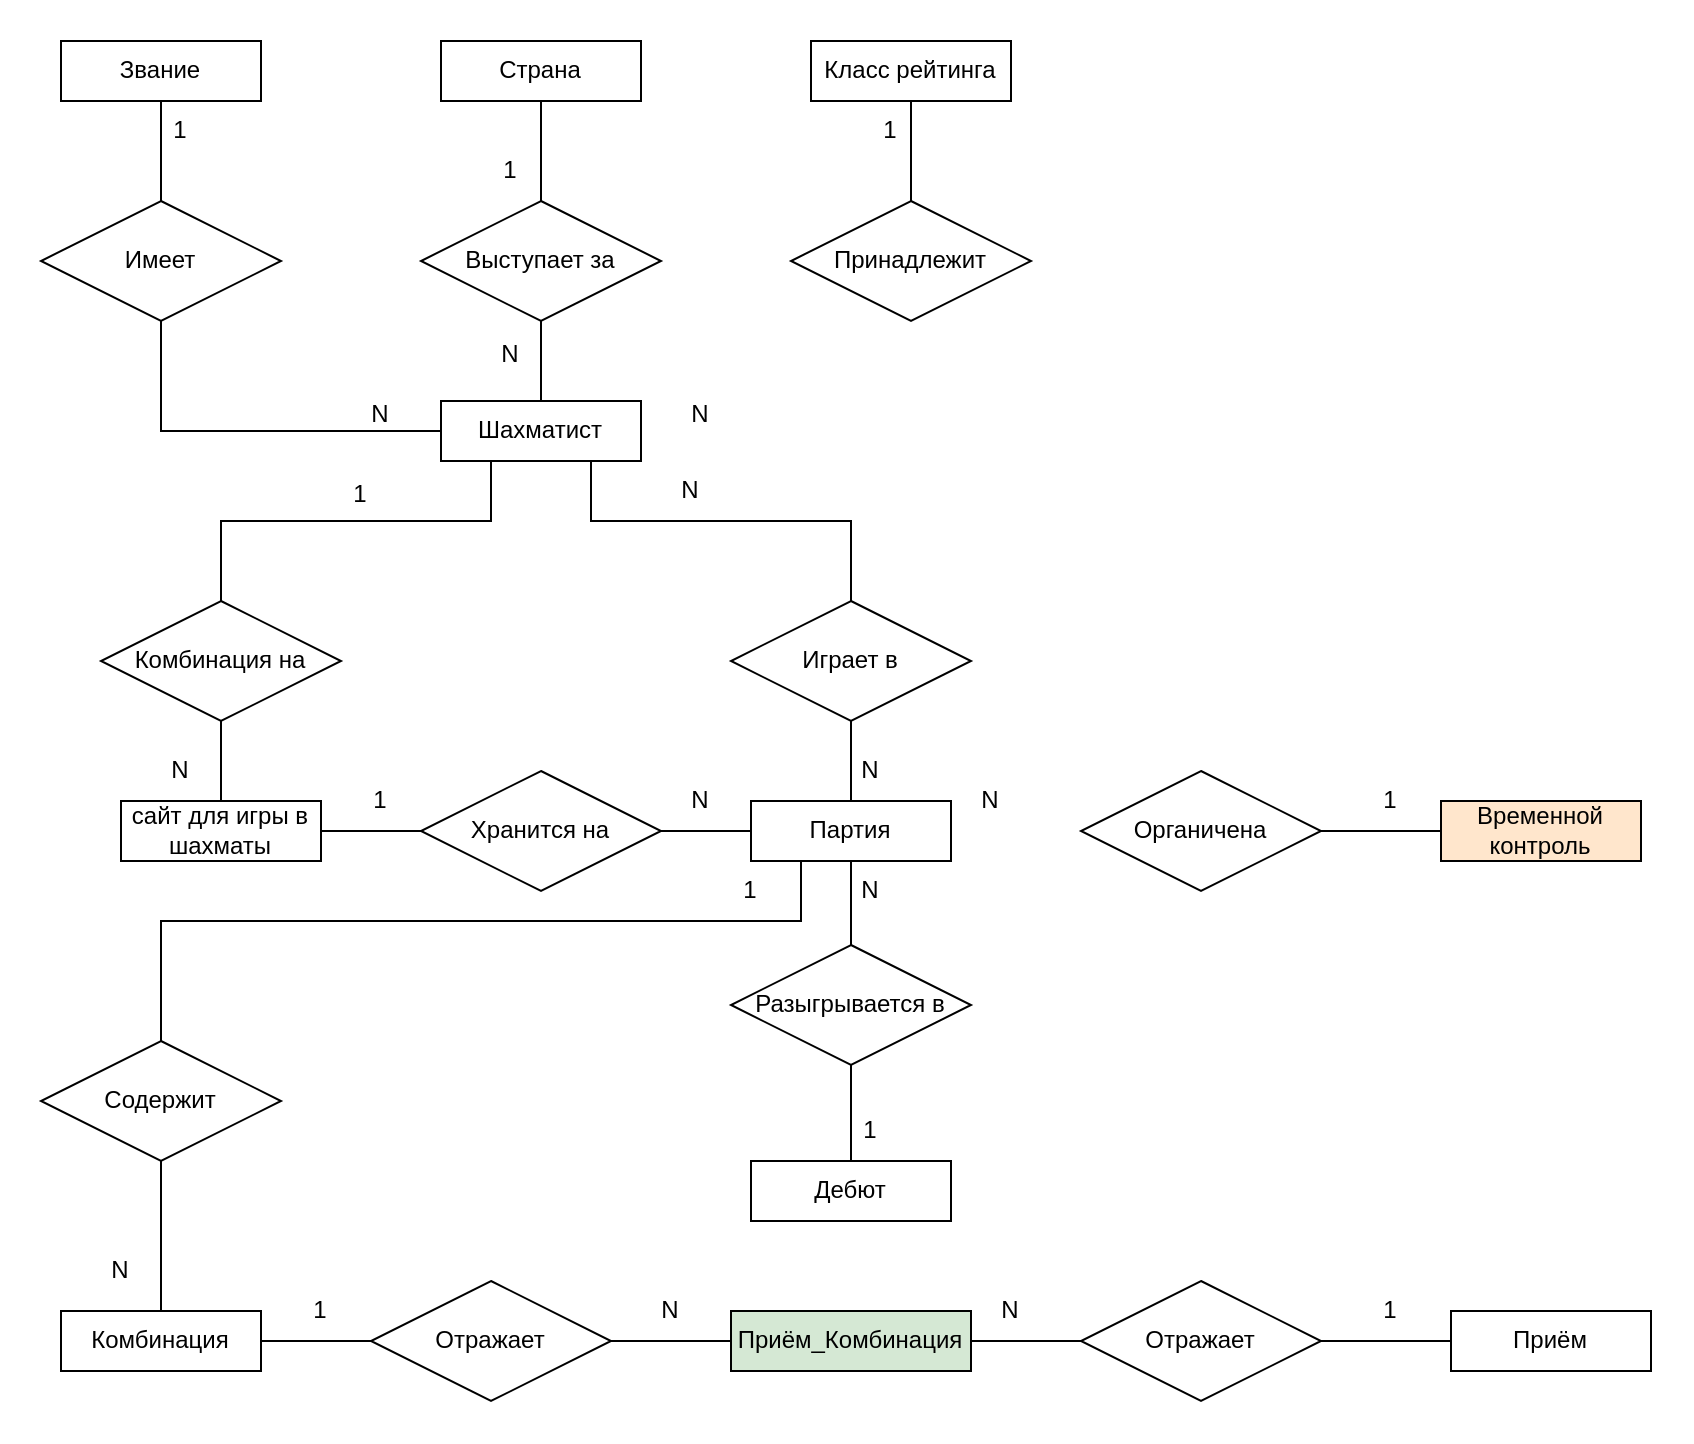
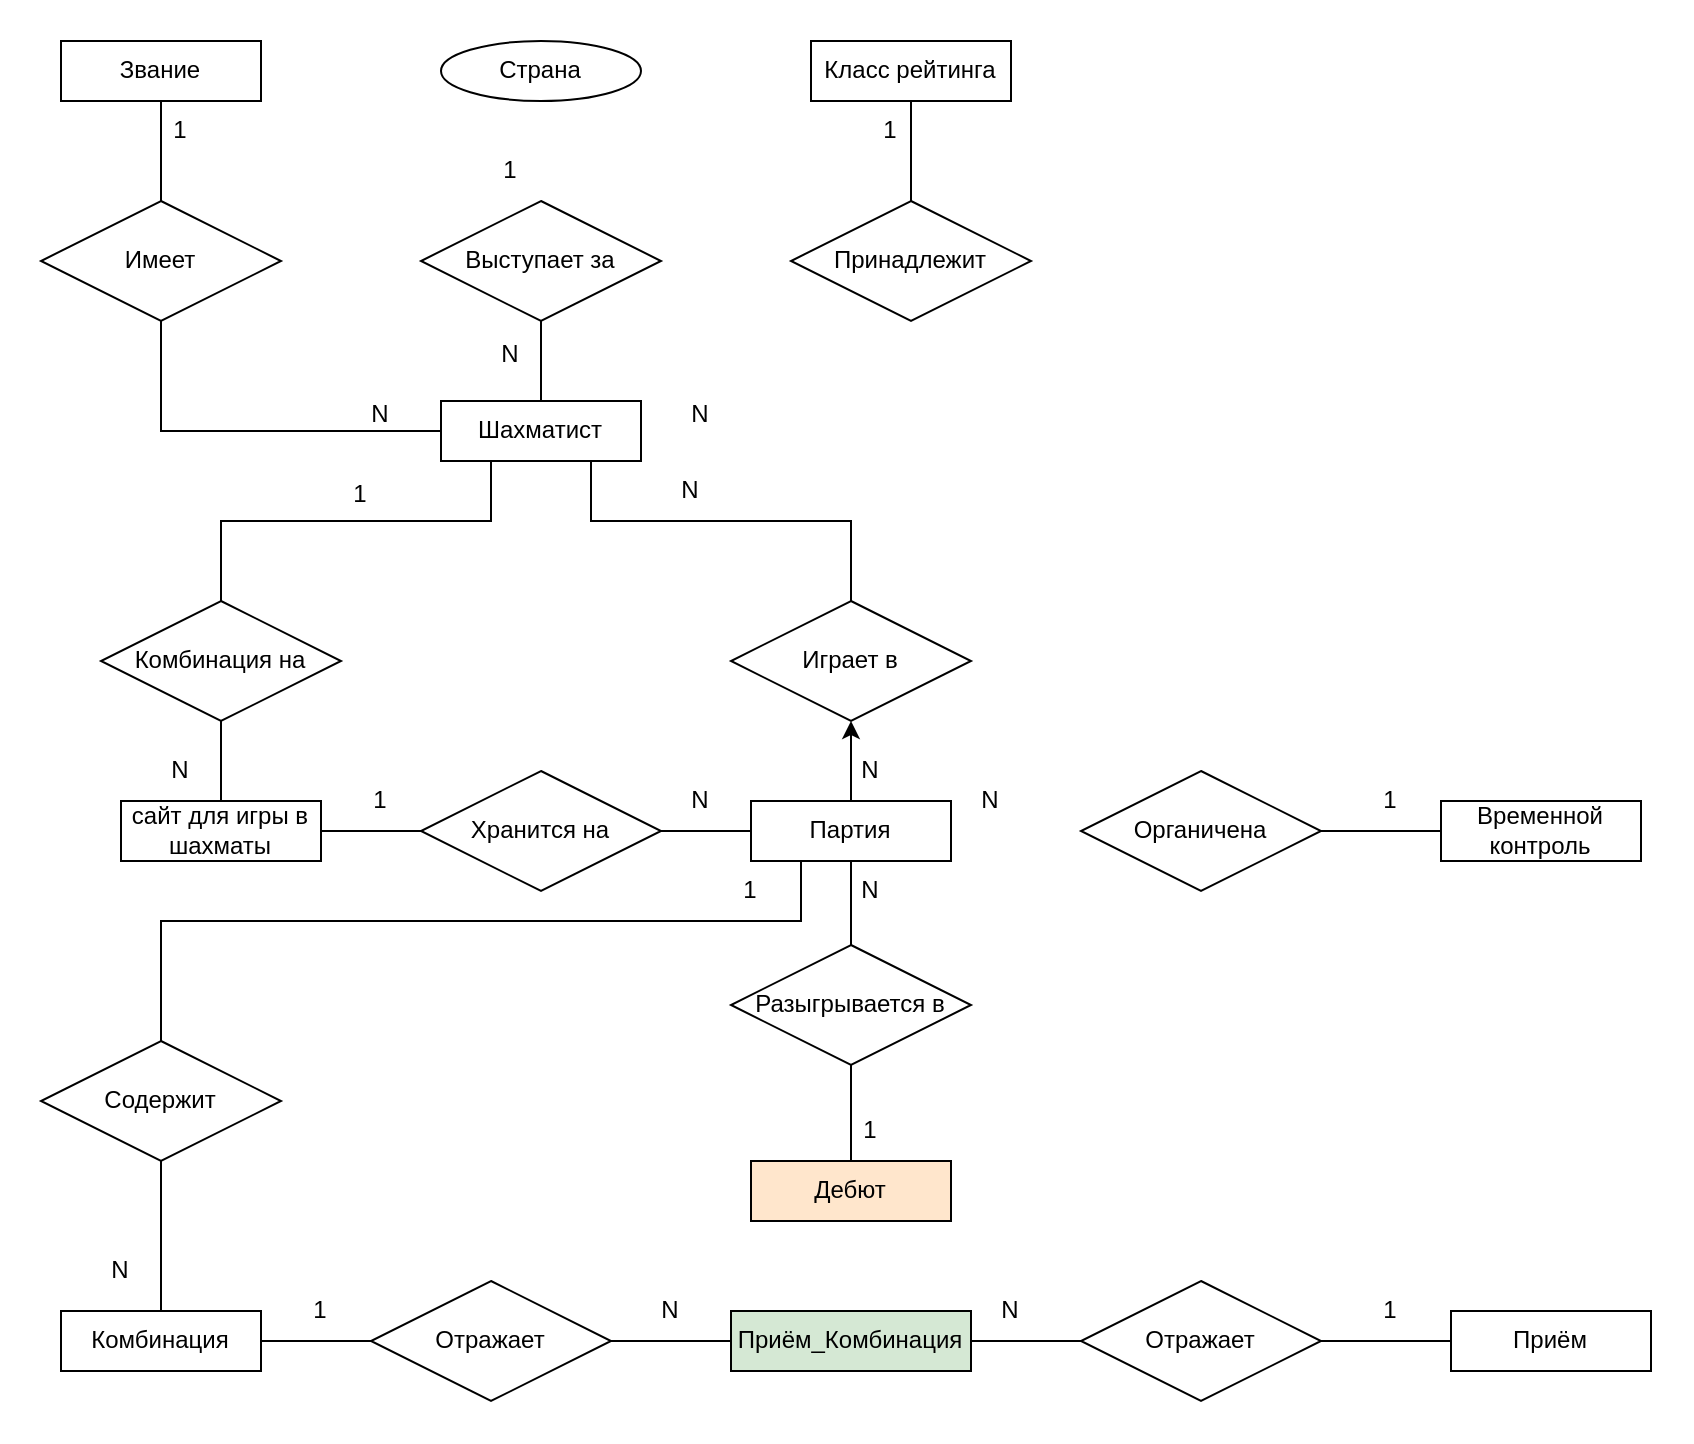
node "Страна": shape rectangle -> ellipse
edge "Страна" -- "Выступает за": removed
edge "Играет в" -- "Партия": arrowhead none -> classic
node "Временной контроль": fillcolor #ffe6cc -> #ffffff
node "Дебют": fillcolor #ffffff -> #ffe6cc
